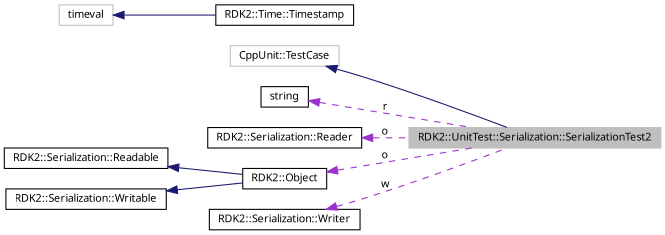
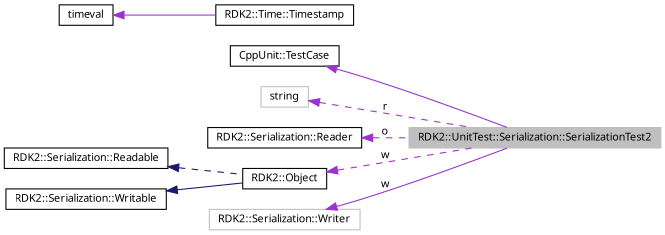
node "timeval": color grey75 -> black
edge "RDK2::Time::Timestamp" -> "timeval": color midnightblue -> darkorchid3
node "CppUnit::TestCase": color grey75 -> black
node "string": color black -> grey75
edge "RDK2::UnitTest::Serialization::SerializationTest2" -> "CppUnit::TestCase": color midnightblue -> darkorchid3
edge "RDK2::UnitTest::Serialization::SerializationTest2" -> "RDK2::Object": label "o" -> "w"
edge "RDK2::Object" -> "RDK2::Serialization::Readable": style solid -> dashed
edge "RDK2::UnitTest::Serialization::SerializationTest2" -> "RDK2::Serialization::Writer": style dashed -> solid
node "RDK2::Serialization::Writer": color black -> grey75
